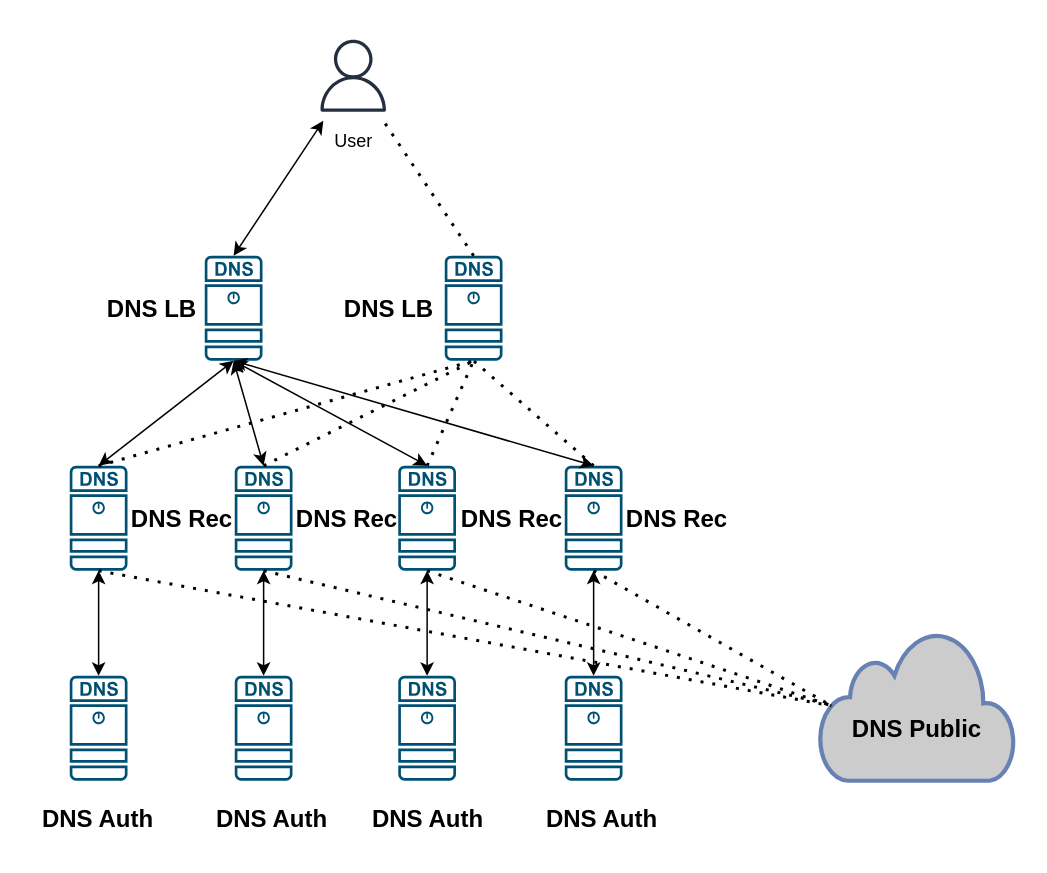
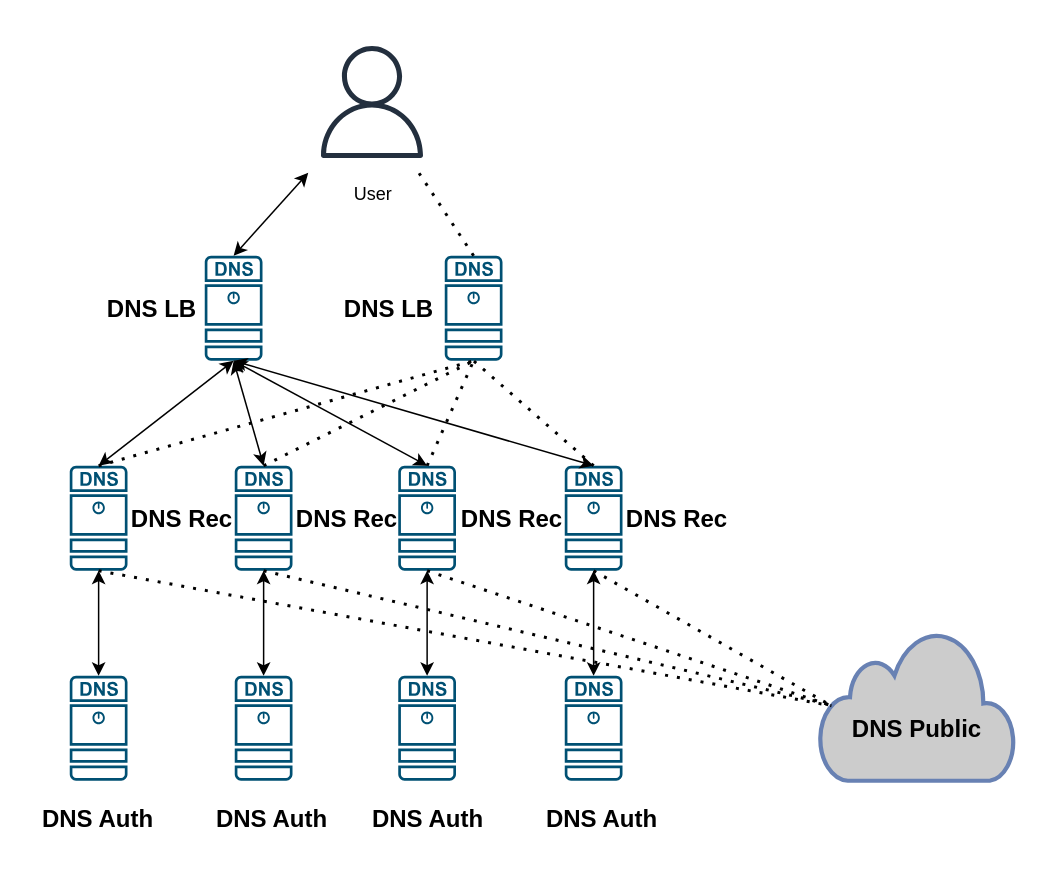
node "User": size 90x90 -> 128x143
